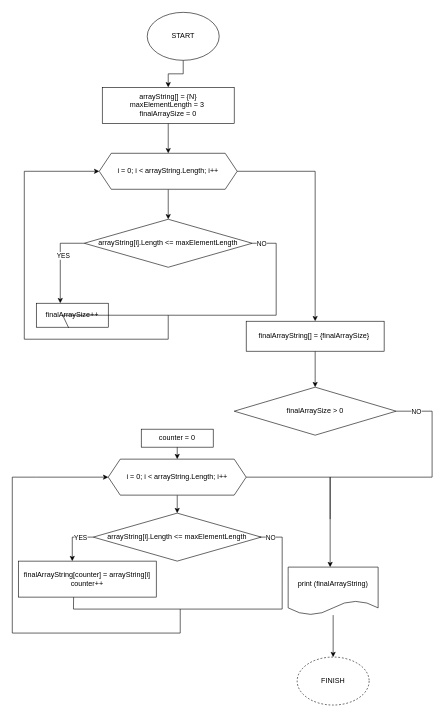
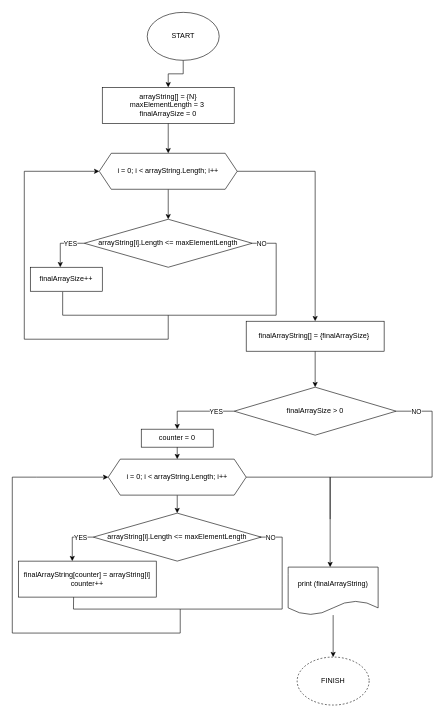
node "finalArraySize++": moved (72, 315) -> (66, 279)
edge "finalArraySize > 0" -> "counter = 0": added, label "YES"
